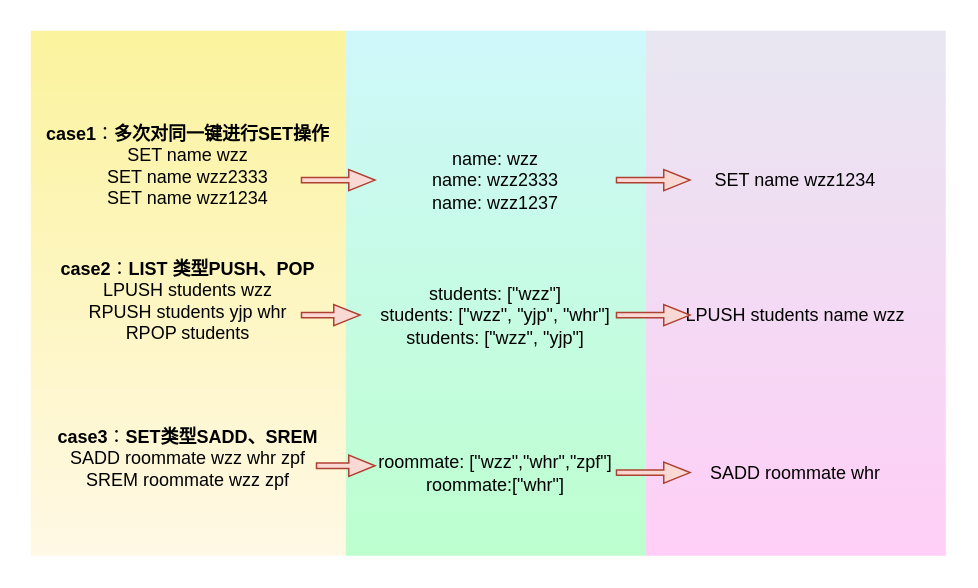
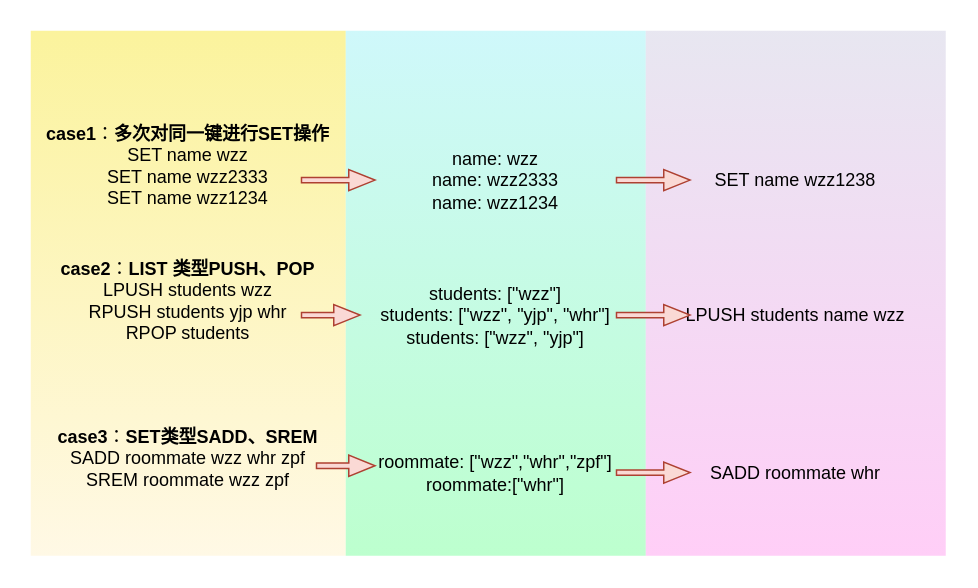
node "name: wzz name: wzz2333 name: wzz1237": label "name: wzz name: wzz2333 name: wzz1237" -> "name: wzz name: wzz2333 name: wzz1234"
node "SET name wzz1234": label "SET name wzz1234" -> "SET name wzz1238"
